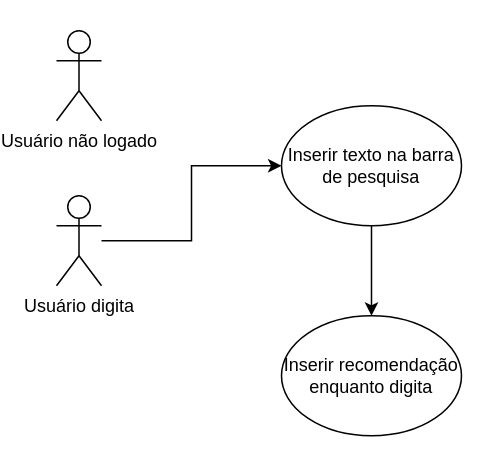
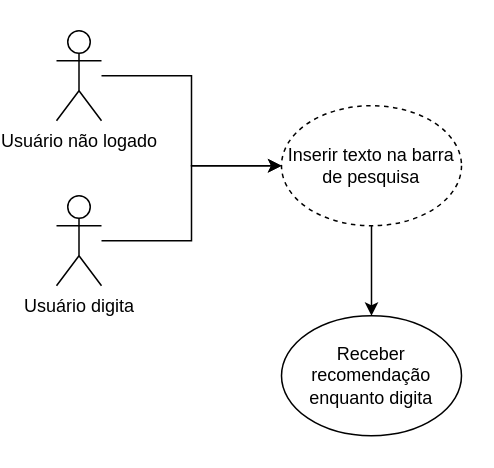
edge "Usuário não logado" -> "Inserir texto na barra de pesquisa": added
node "Inserir texto na barra de pesquisa": style solid -> dashed
node "Inserir recomendação enquanto digita": label "Inserir recomendação enquanto digita" -> "Receber recomendação enquanto digita"
